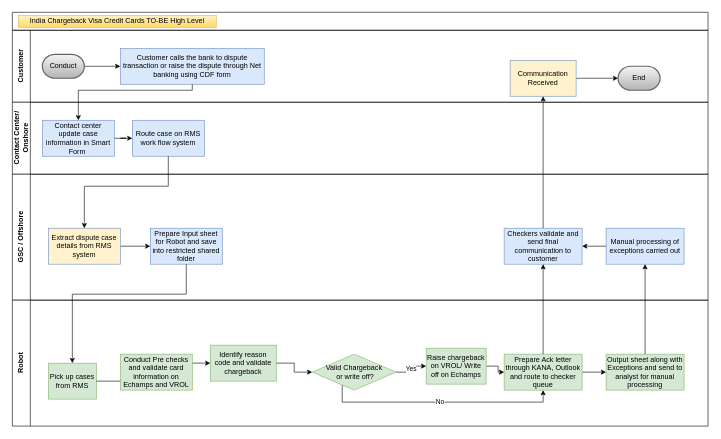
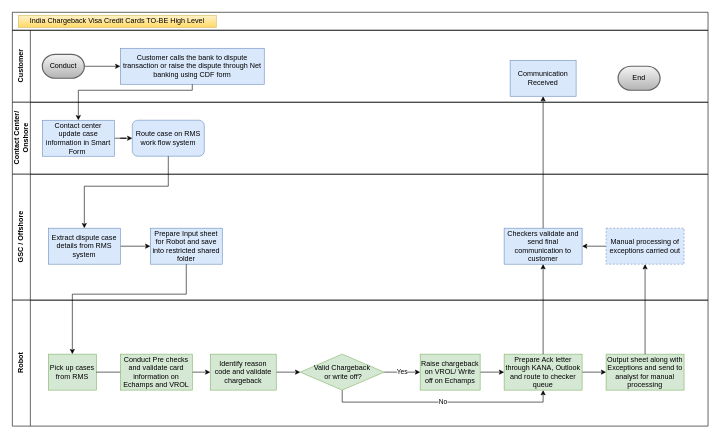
node "Communication Received": fillcolor #fff2cc -> #dae8fc
edge "Communication Received" -> "End": removed
node "Route case on RMS work flow system": shape rectangle -> rounded rectangle
node "Extract dispute case details from RMS system": fillcolor #fff2cc -> #dae8fc
node "Manual processing of exceptions carried out": style solid -> dashed
node "Identify reason code and validate chargeback": moved (243, 363) -> (243, 372)
node "Raise chargeback on VROL/ Write off on Echamps": moved (456, 366) -> (450, 372)
node "Valid Chargeback or write off?": moved (354, 372) -> (342, 372)
node "Pick up cases from RMS": moved (72, 381) -> (72, 372)
